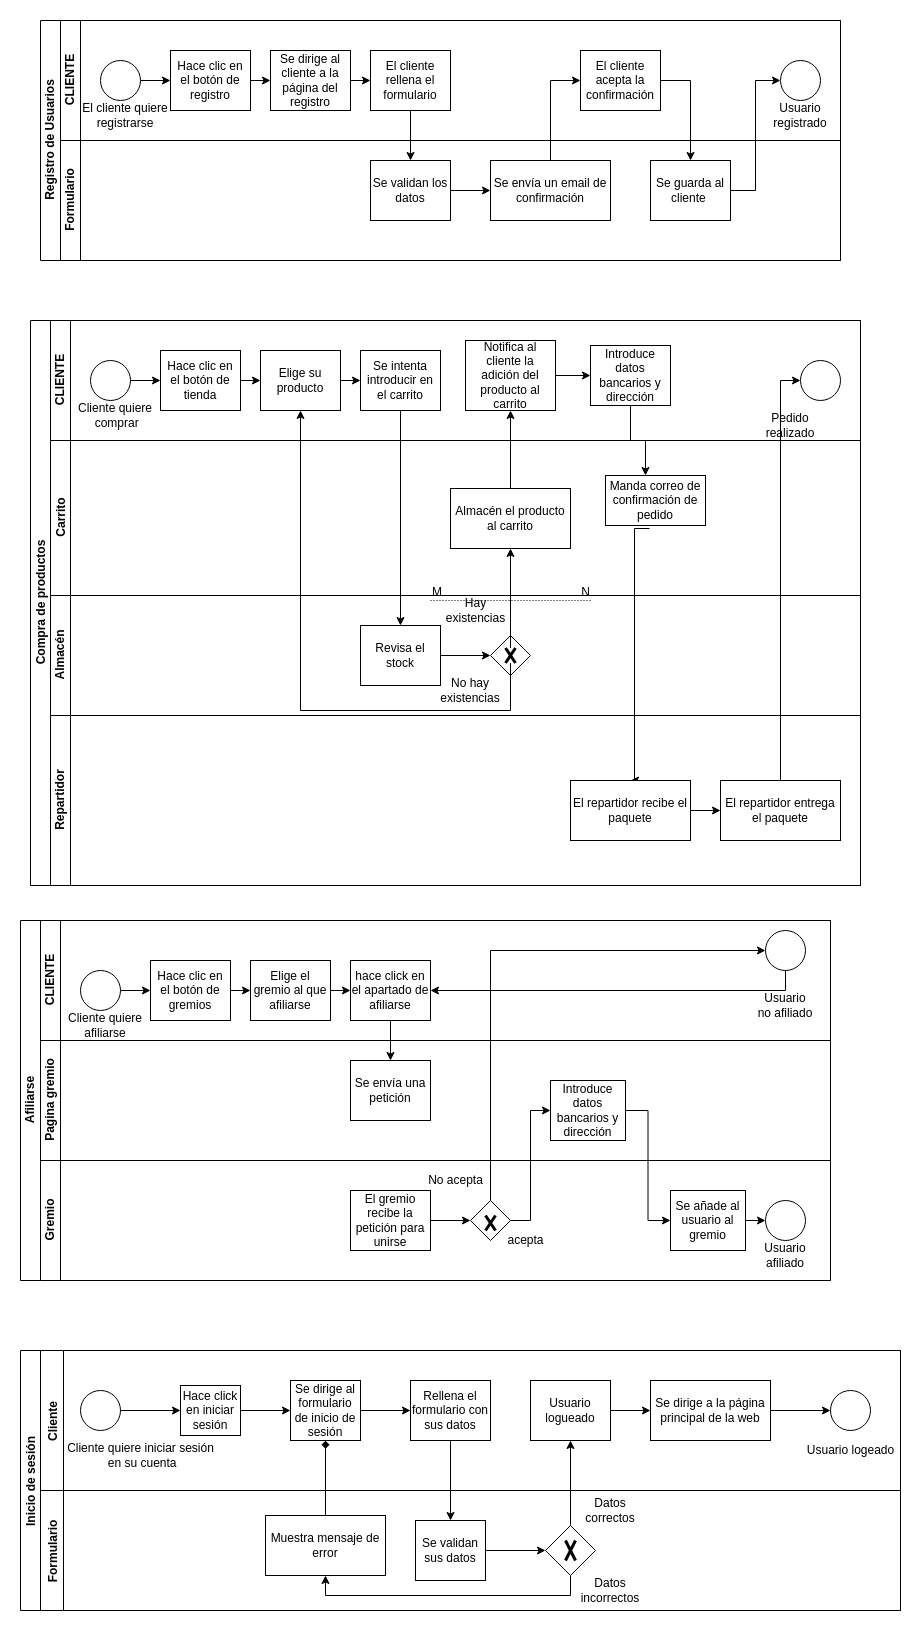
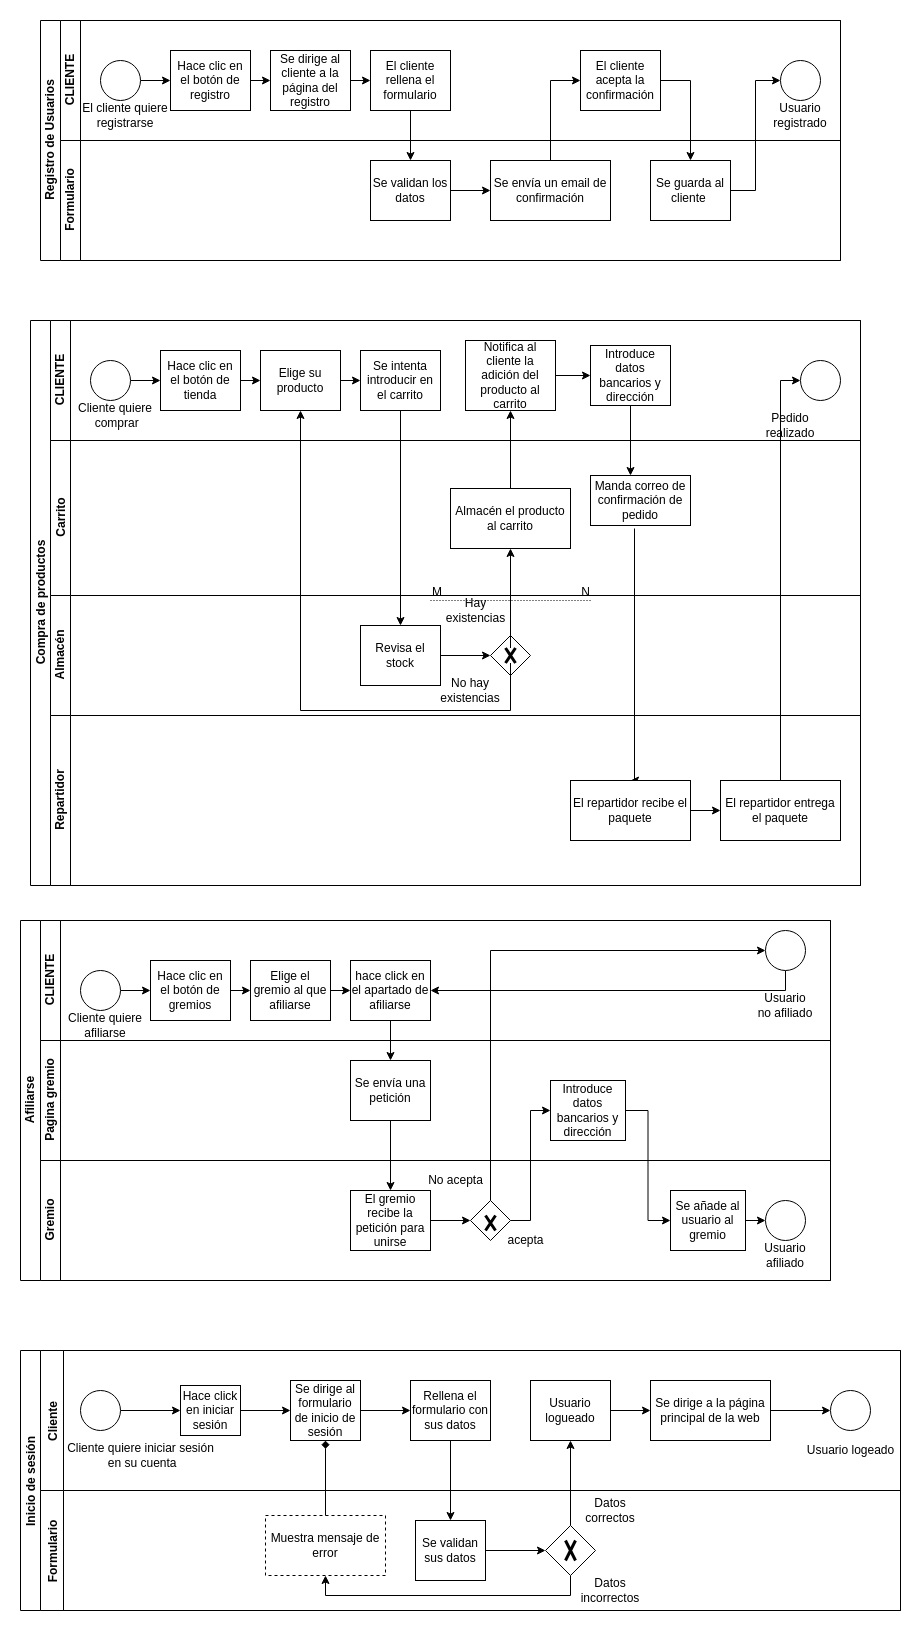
node "Manda correo de confirmación de pedido": moved (656, 501) -> (641, 501)
edge "Se envía una petición" -> "El gremio recibe la petición para unirse": added
node "Muestra mensaje de error": style solid -> dashed
